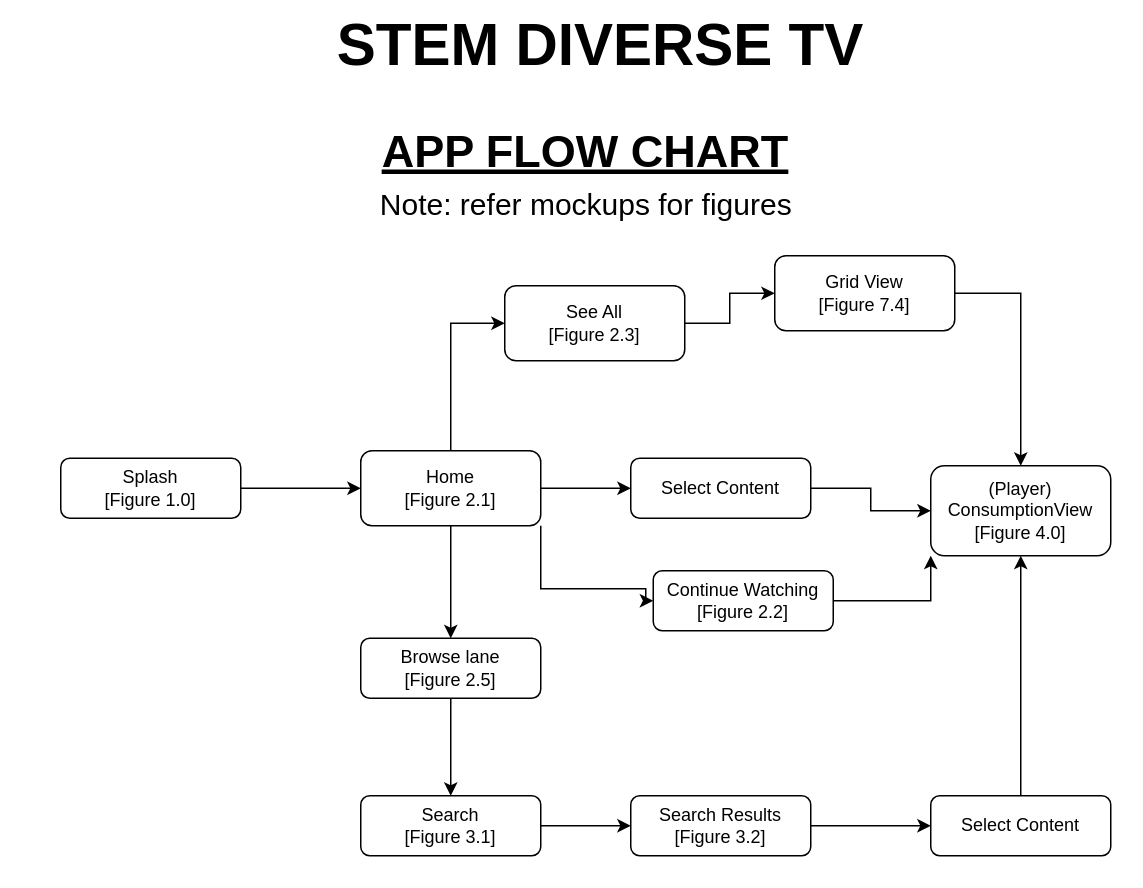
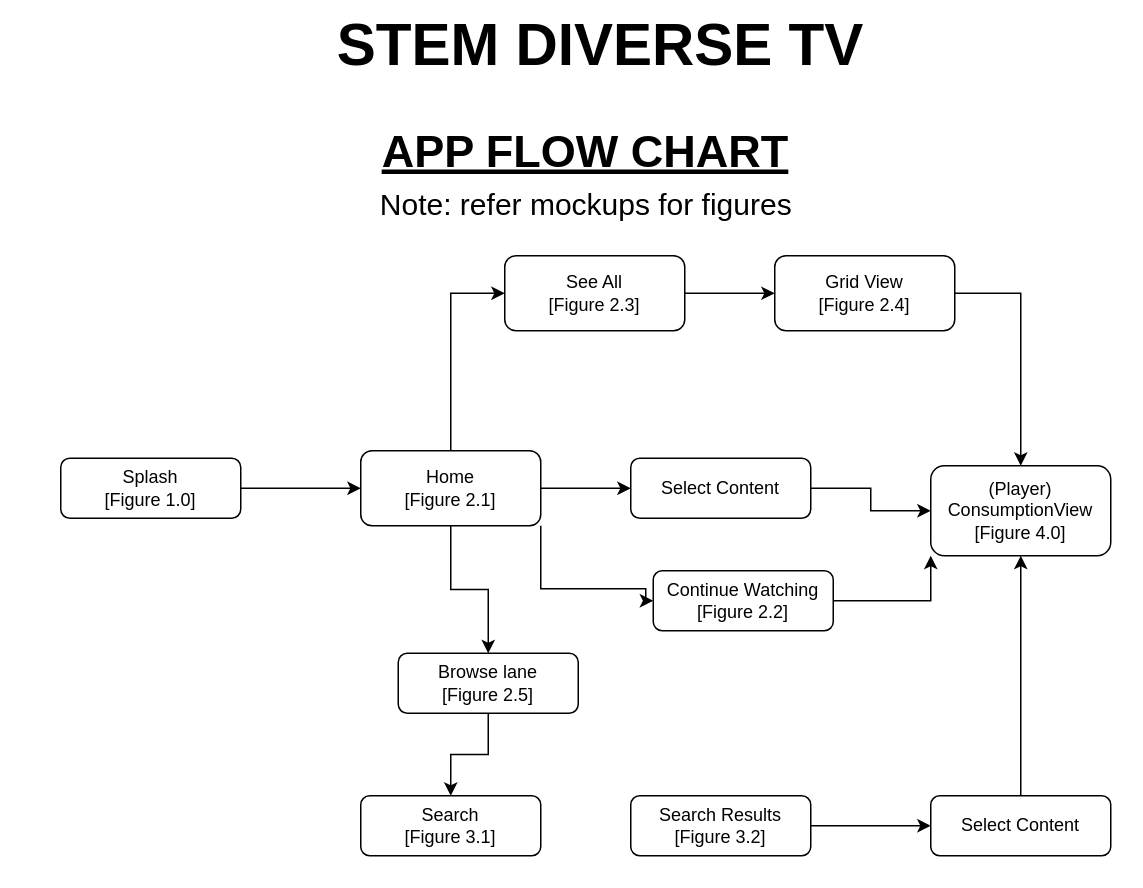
node "Grid View [Figure 7.4]": label "Grid View [Figure 7.4]" -> "Grid View [Figure 2.4]"
node "See All [Figure 2.3]": moved (595, 323) -> (595, 293)
node "Browse lane [Figure 2.5]": moved (451, 668) -> (488, 683)
edge "Search [Figure 3.1]" -> "Search Results [Figure 3.2]": removed
